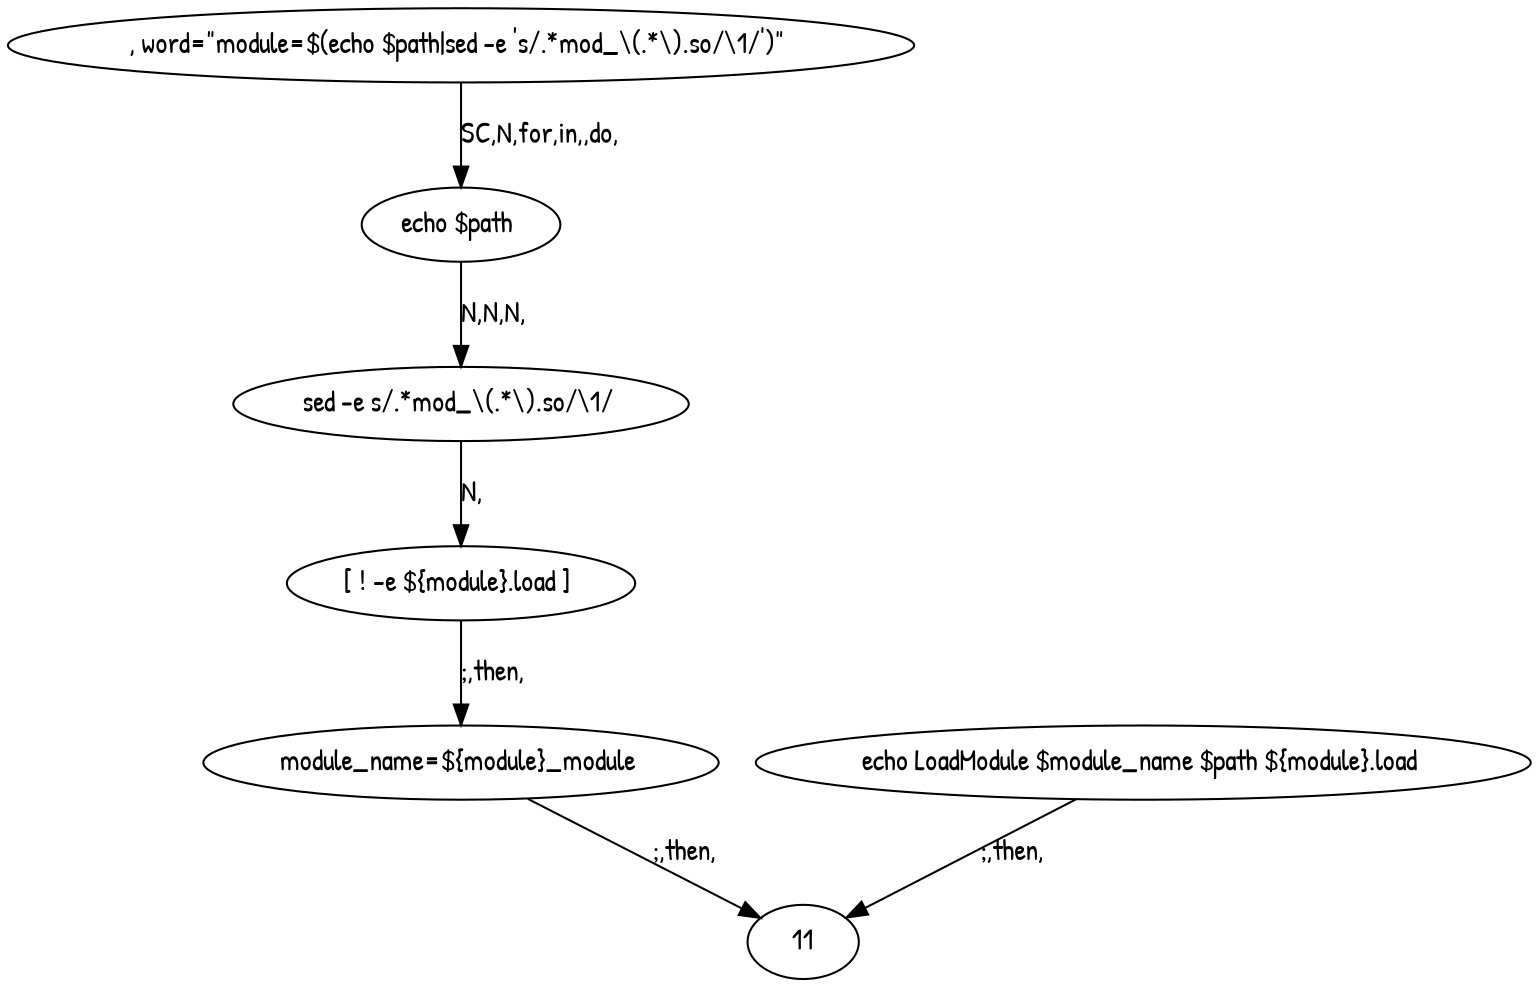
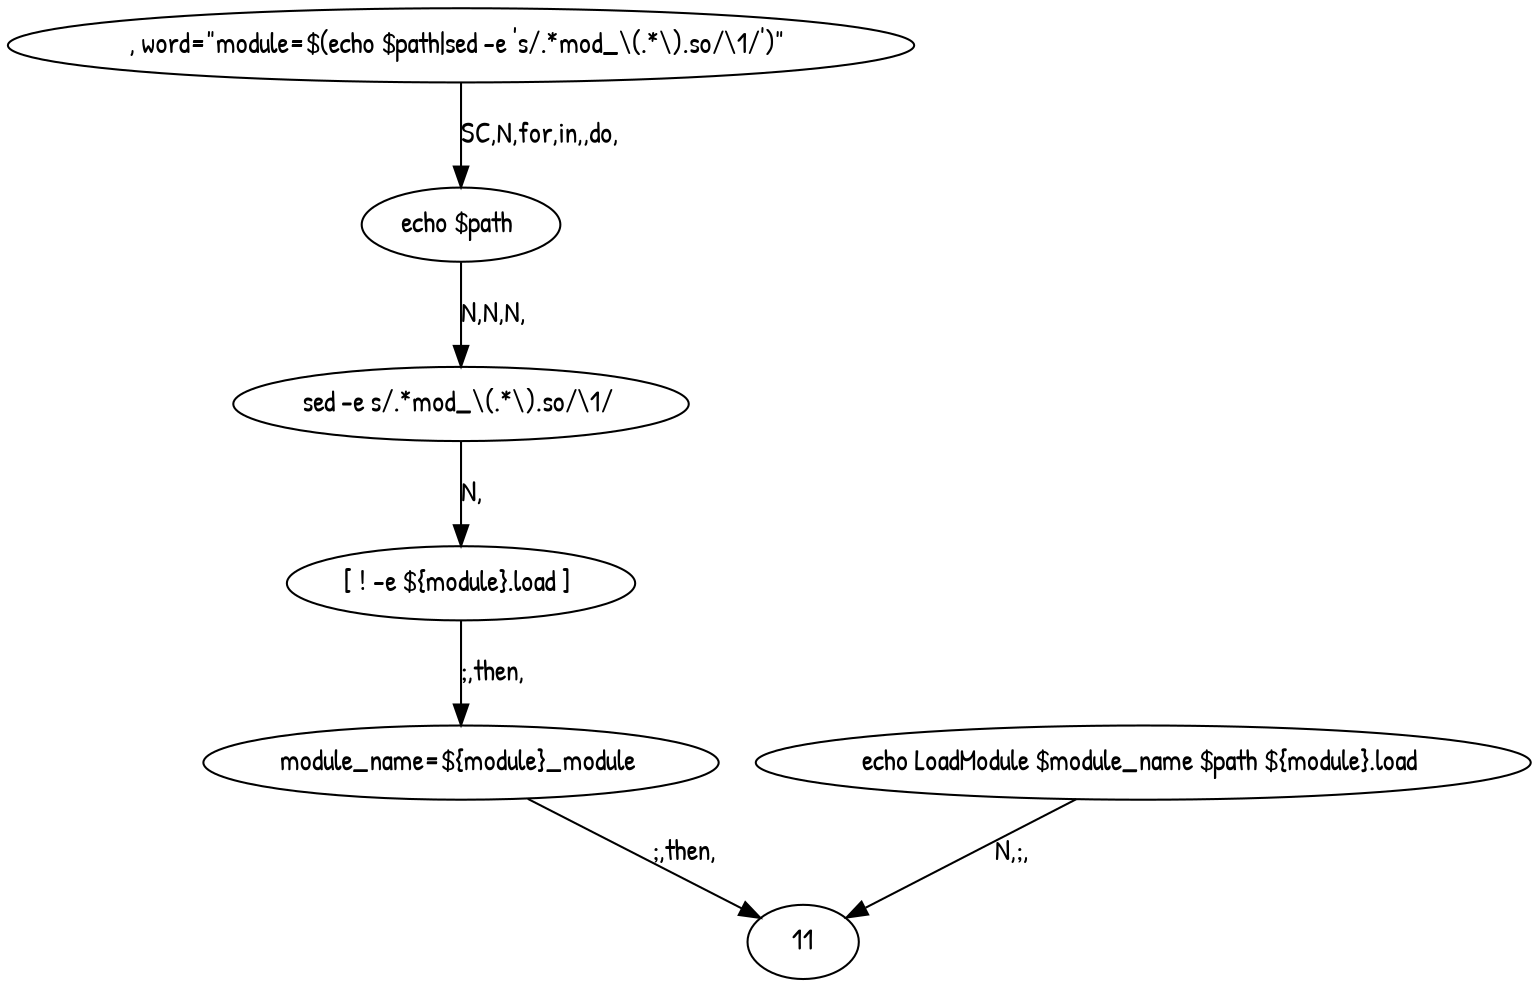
edge "echo LoadModule $module_name $path ${module}.load" -> "11": label ";,then," -> "N,;,"
